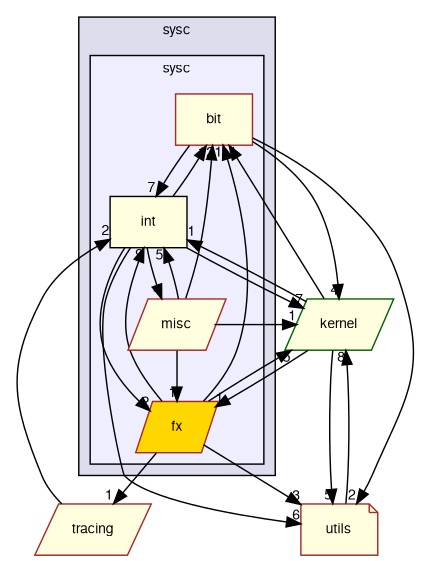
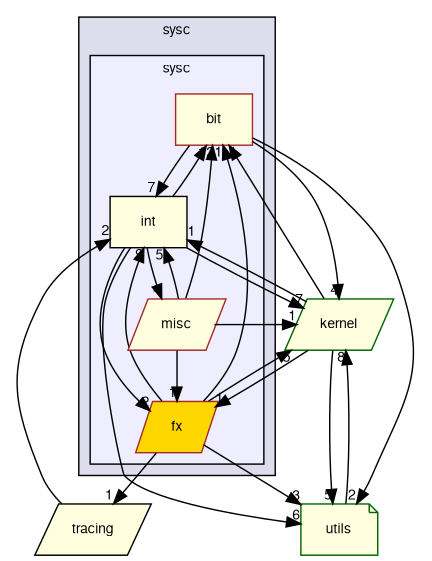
node "tracing": color brown -> black
node "utils": color brown -> darkgreen
